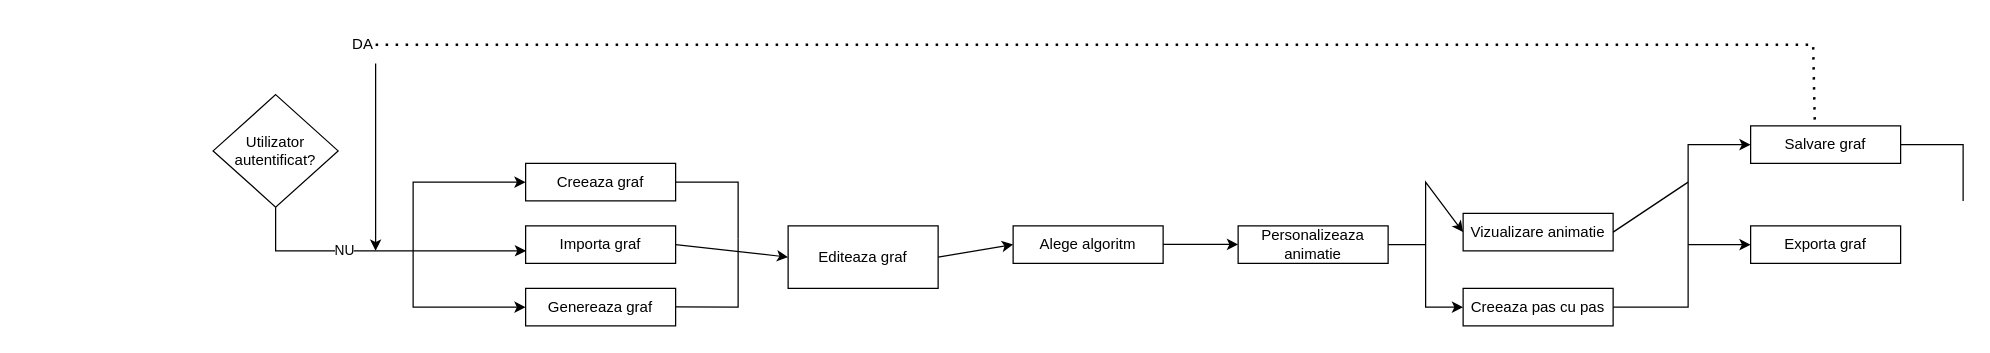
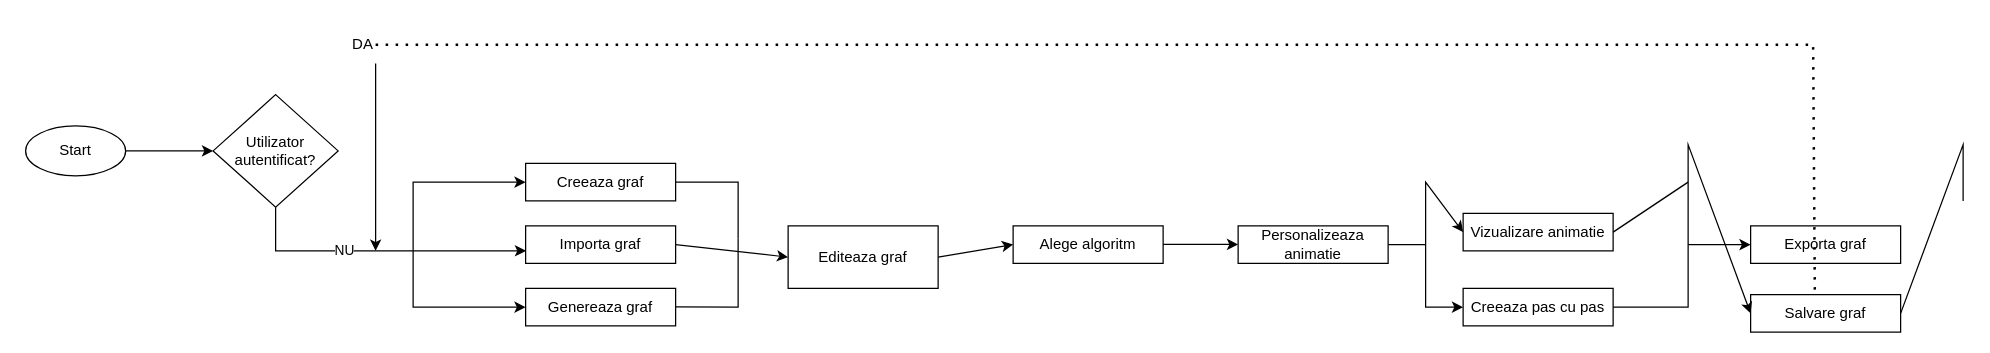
node "Salvare graf": moved (1826, 144) -> (1826, 313)
node "Start": added
edge "Start" -> "Utilizator autentificat?": added
